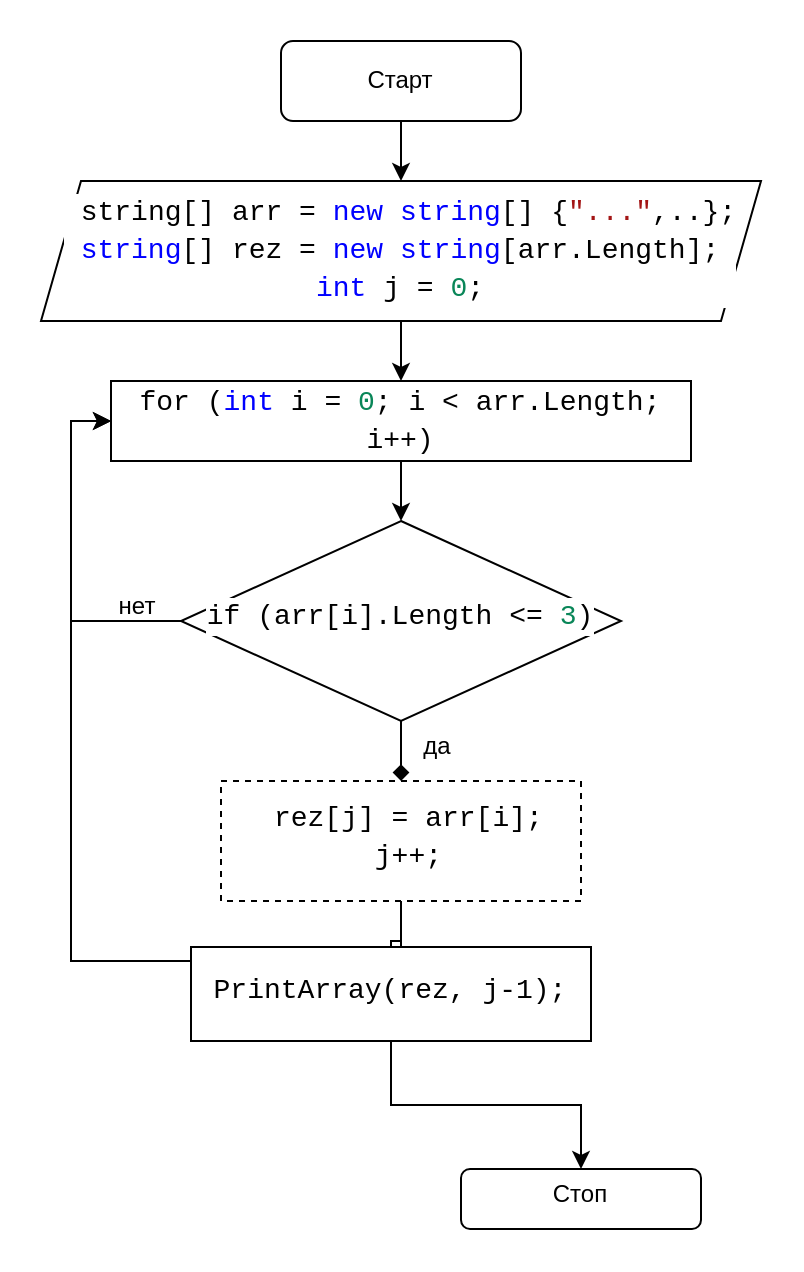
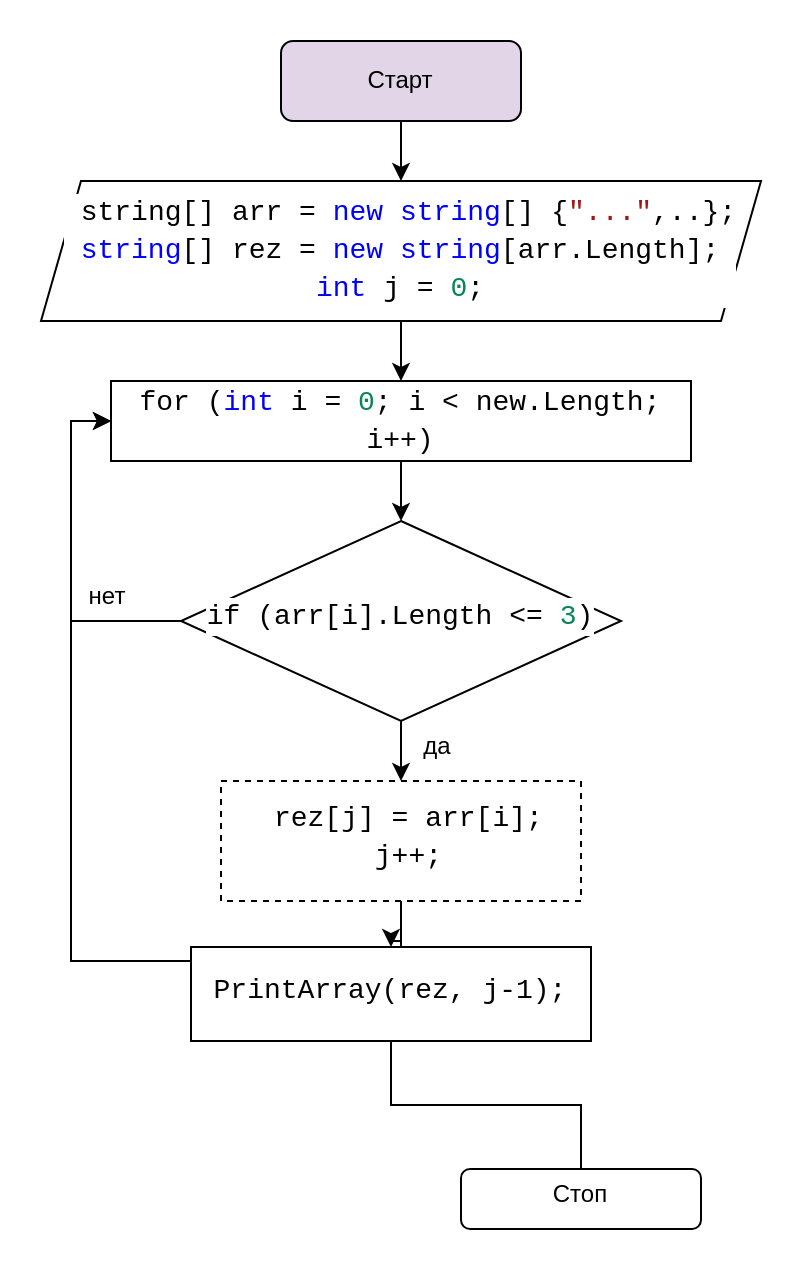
node "Старт": fillcolor #ffffff -> #e1d5e7
node "for (int i = 0; i < arr.Length; i++)": label "for (int i = 0; i < arr.Length; i++)" -> "for (int i = 0; i < new.Length; i++)"
node "нет": moved (137, 607) -> (107, 597)
edge "if (arr[i].Length <= 3)" -> "rez[j] = arr[i]; j++;": arrowhead diamond -> classic
edge "rez[j] = arr[i]; j++;" -- "PrintArray(rez, j-1);": arrowhead none -> classic
edge "PrintArray(rez, j-1);" -> "Стоп": arrowhead classic -> none
